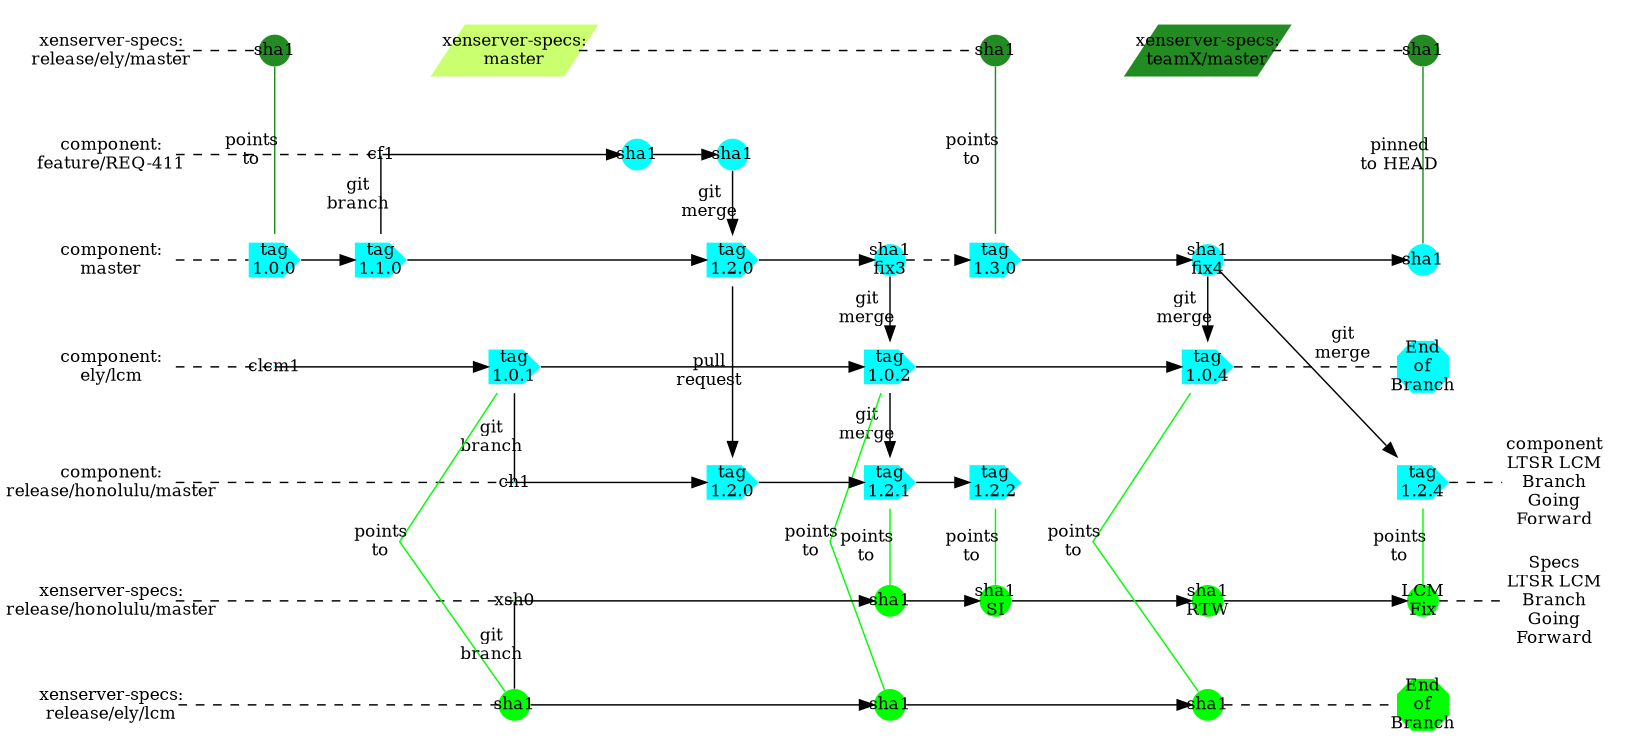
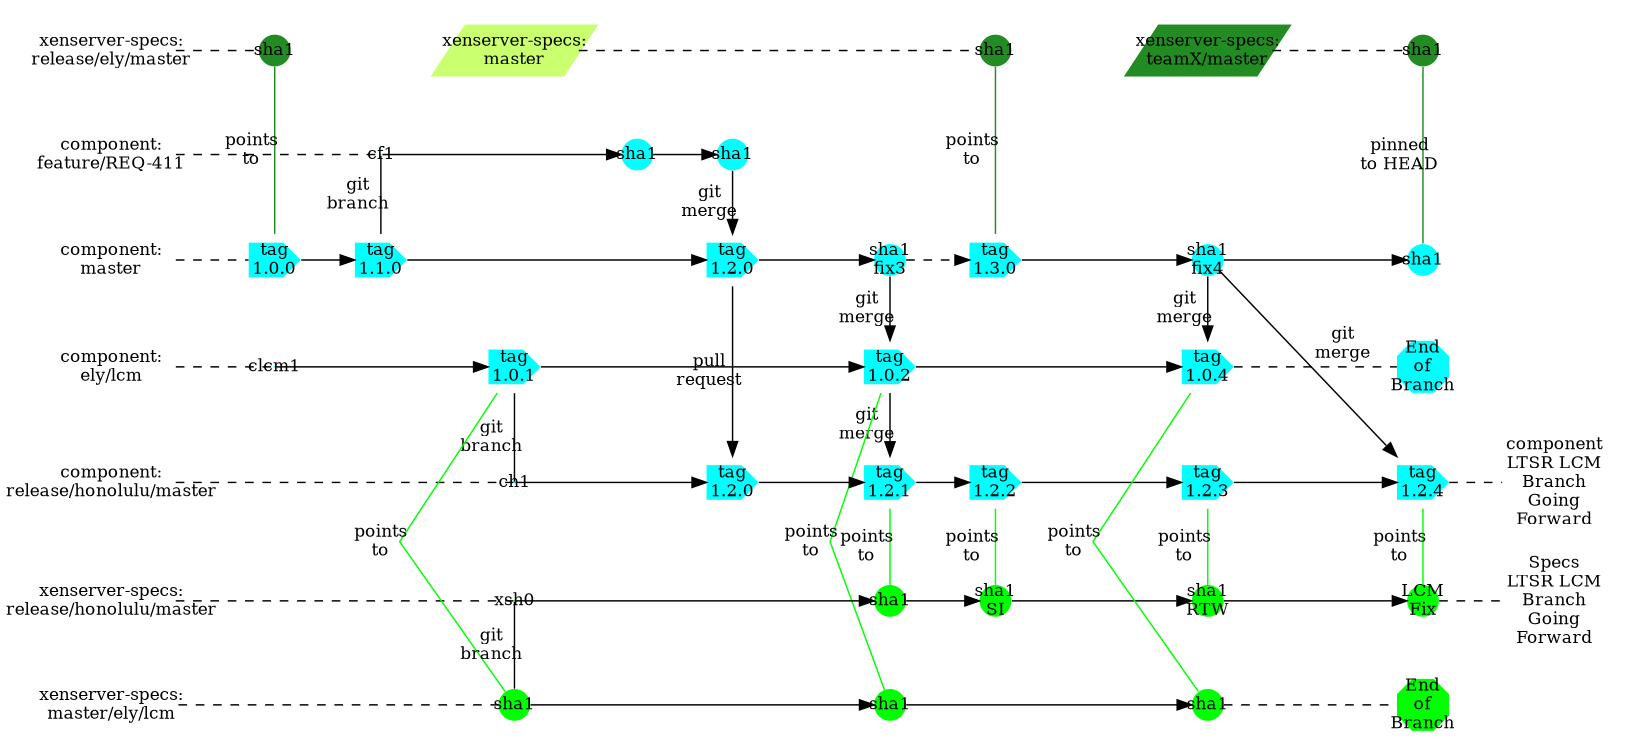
node "tag 1.2.3": added
node "xenserver-specs: release/ely/lcm": label "xenserver-specs: release/ely/lcm" -> "xenserver-specs: master/ely/lcm"
